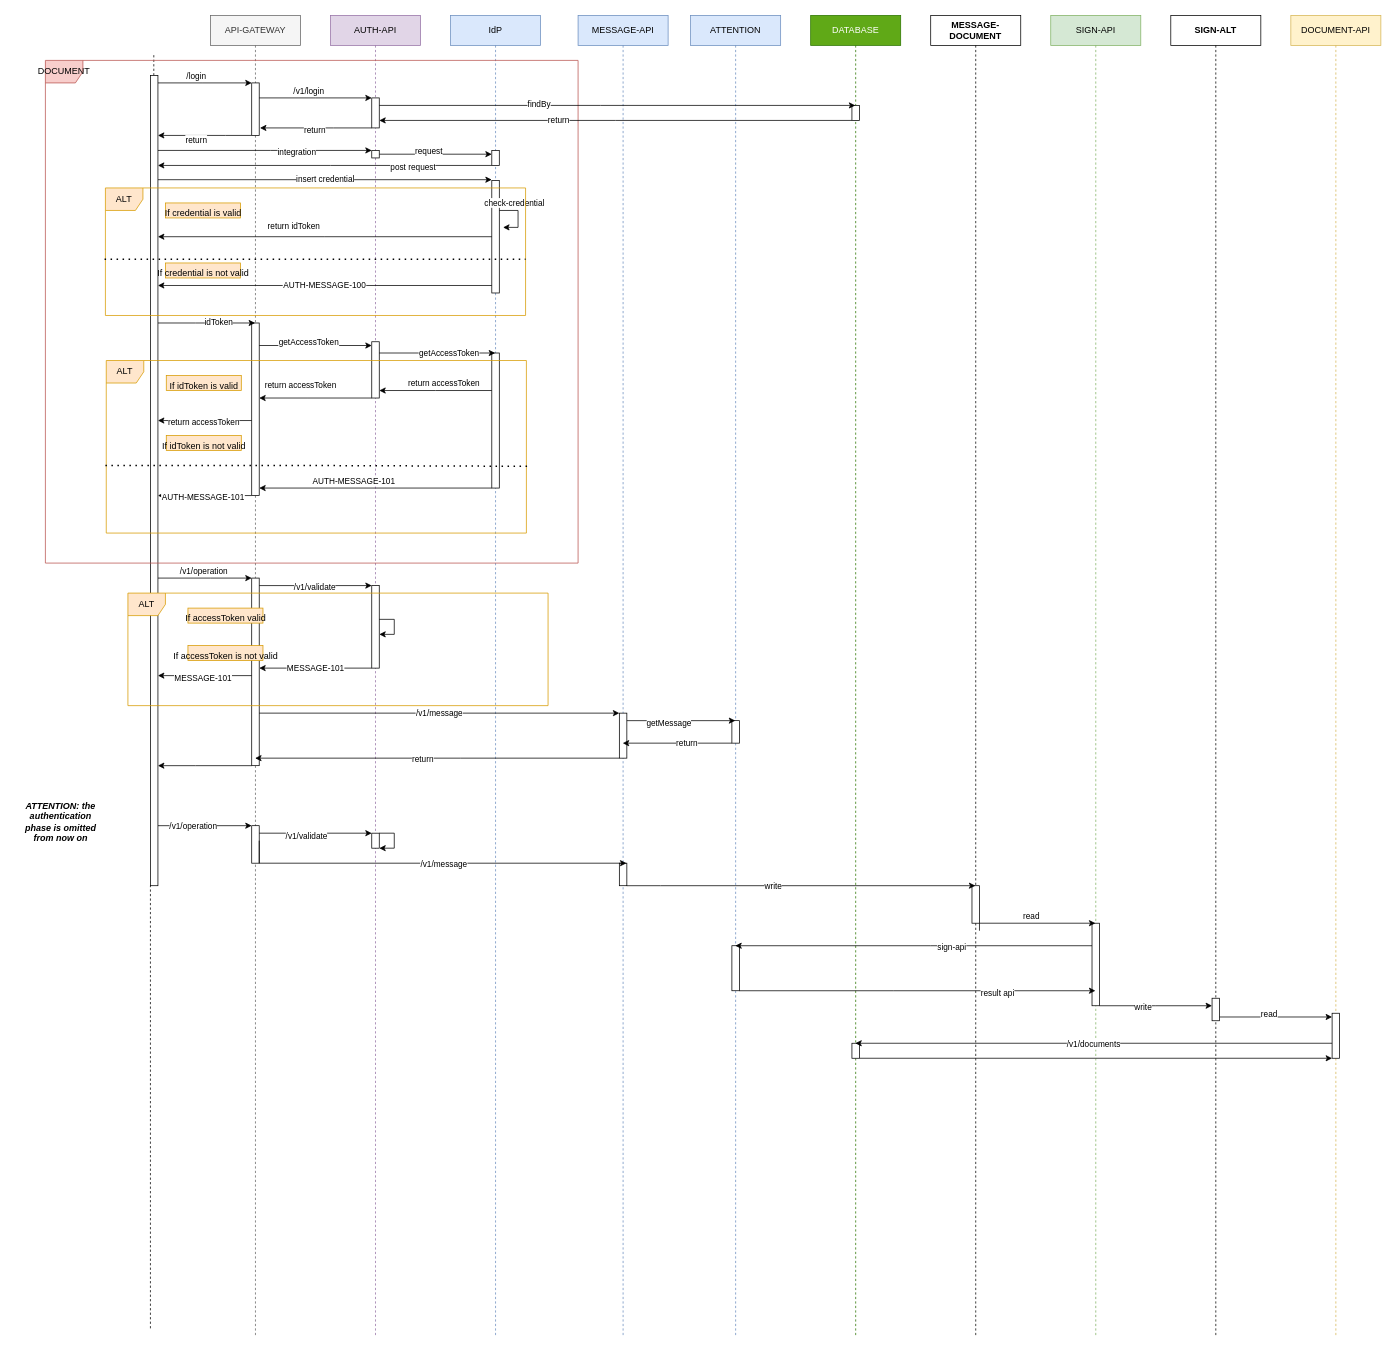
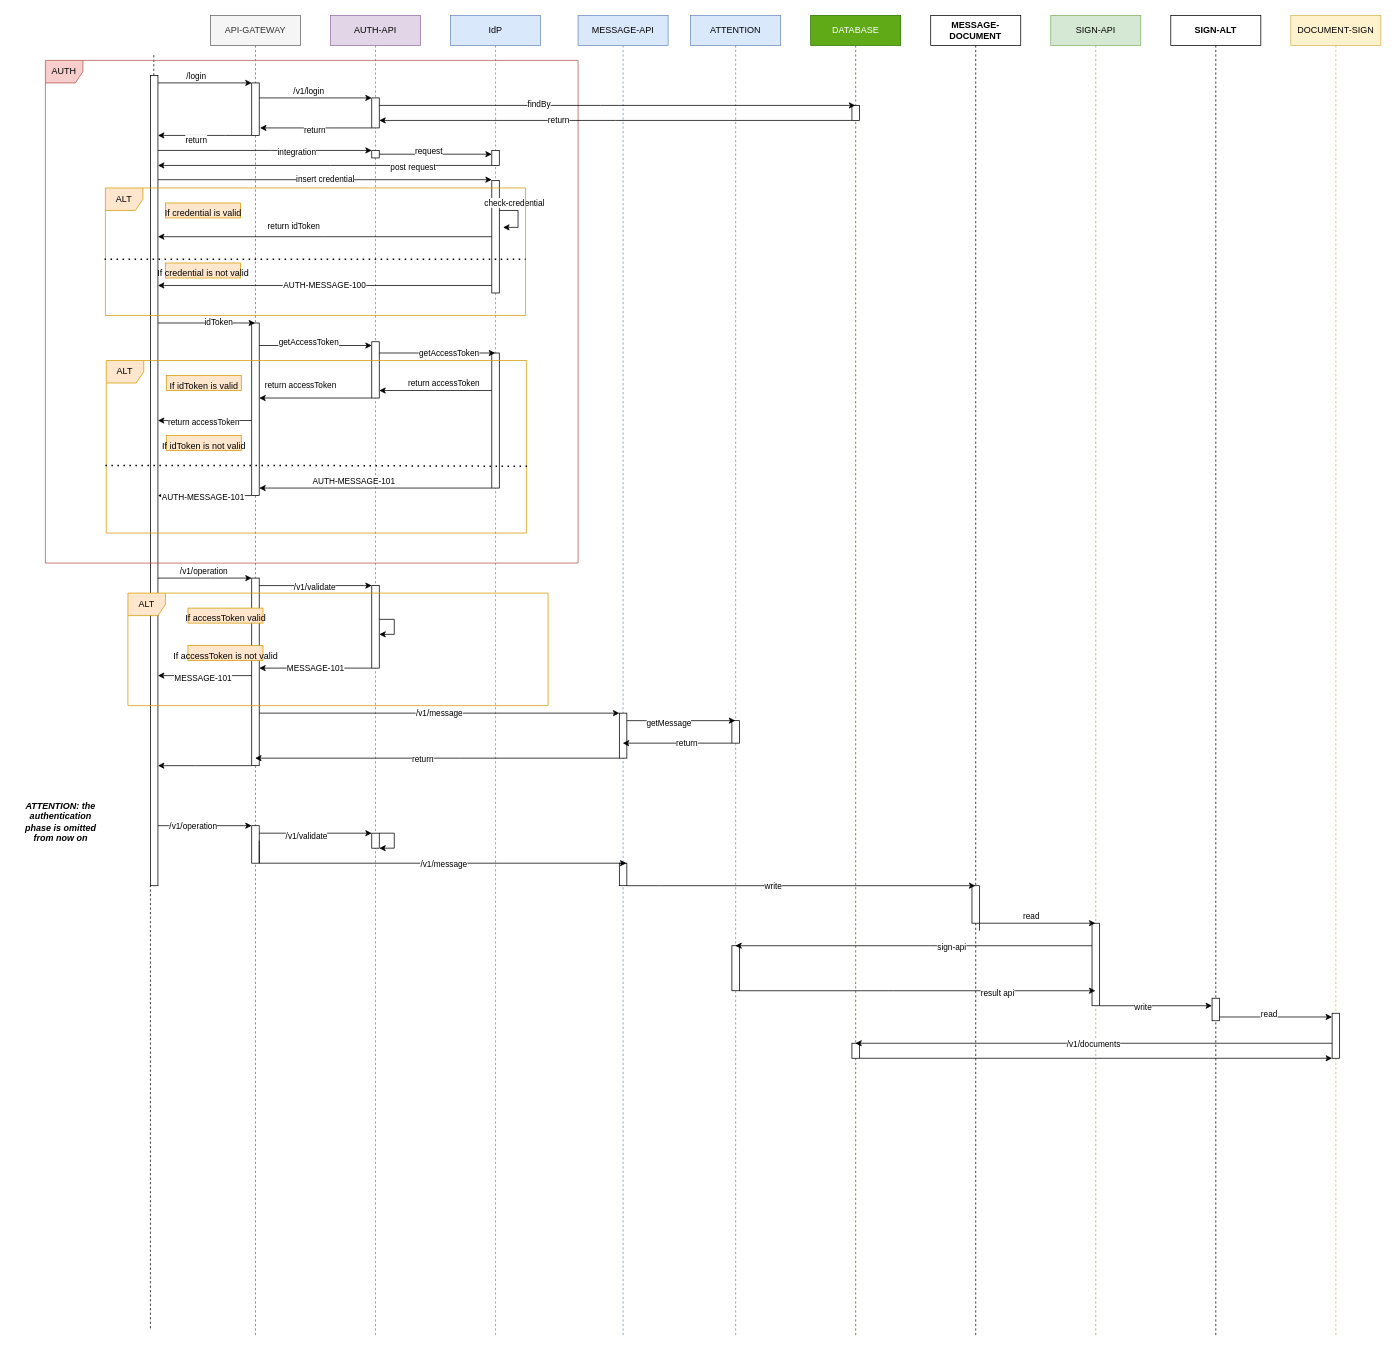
node "DOCUMENT-API": label "DOCUMENT-API" -> "DOCUMENT-SIGN"
node "DOCUMENT": label "DOCUMENT" -> "AUTH"
